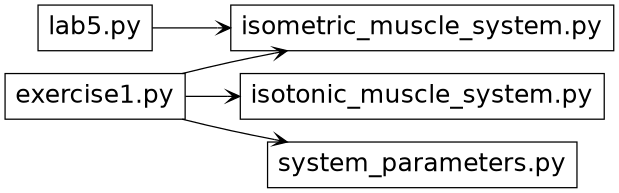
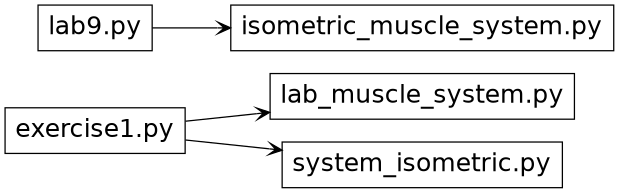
node "lab5.py": label "lab5.py" -> "lab9.py"
edge "exercise1.py" -> "isometric_muscle_system.py": removed
node "isotonic_muscle_system.py": label "isotonic_muscle_system.py" -> "lab_muscle_system.py"
node "system_parameters.py": label "system_parameters.py" -> "system_isometric.py"
